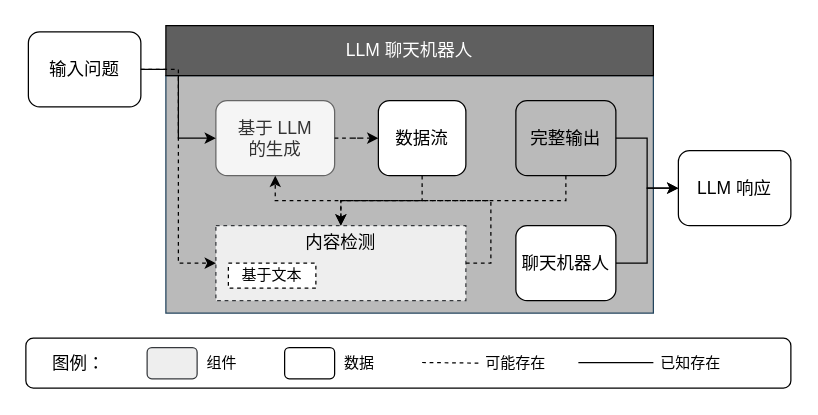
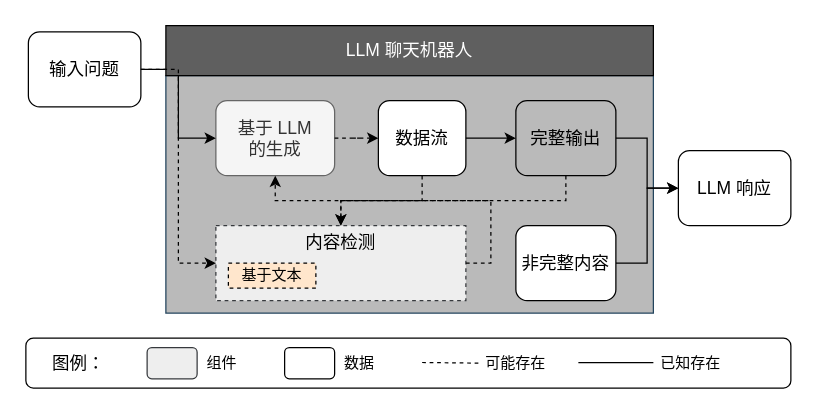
edge "数据流" -> "完整输出": added
node "聊天机器人": label "聊天机器人" -> "非完整内容"
node "基于文本": fillcolor #ffffff -> #ffe6cc
